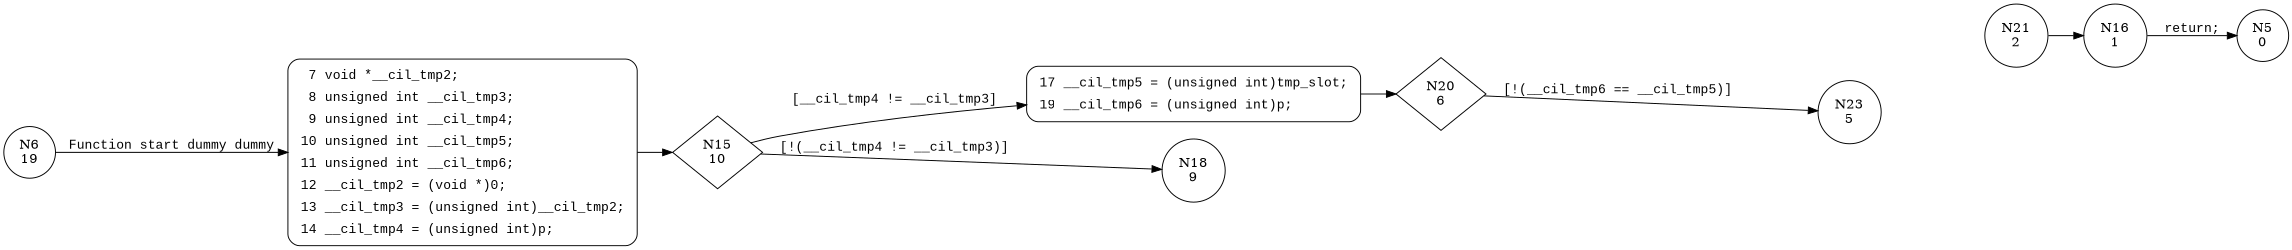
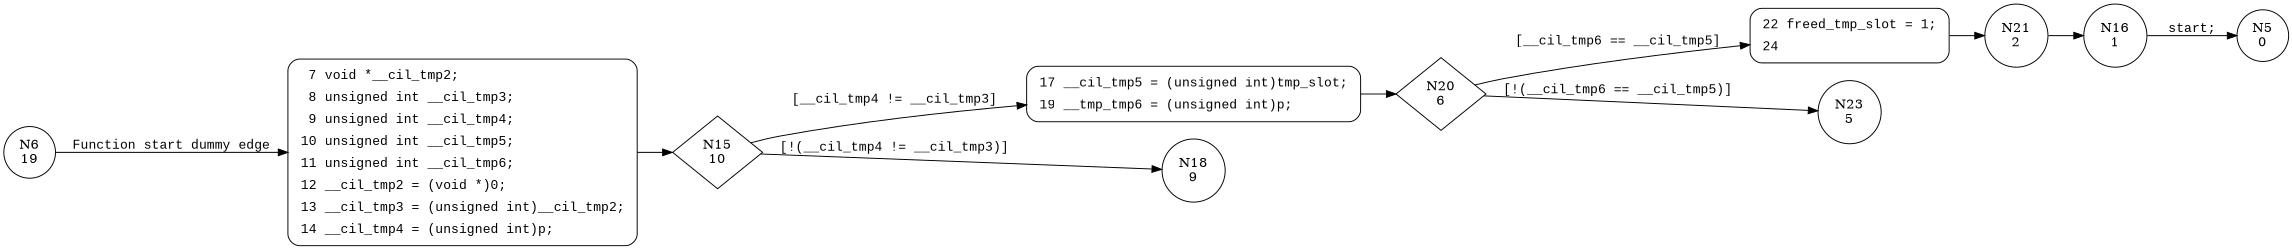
edge "N16 1" -> "N5 0": label "return;" -> "start;"
node "22": added
node "17": text "__cil_tmp6 = (unsigned int)p;" -> "__tmp_tmp6 = (unsigned int)p;"
edge "N6 19" -> "7": label "Function start dummy dummy" -> "Function start dummy edge"
